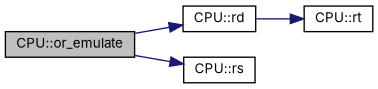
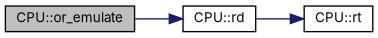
node "CPU::rs": removed
